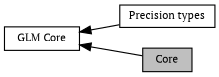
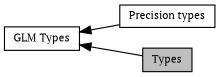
node "GLM Core": label "GLM Core" -> "GLM Types"
node "Core": label "Core" -> "Types"
